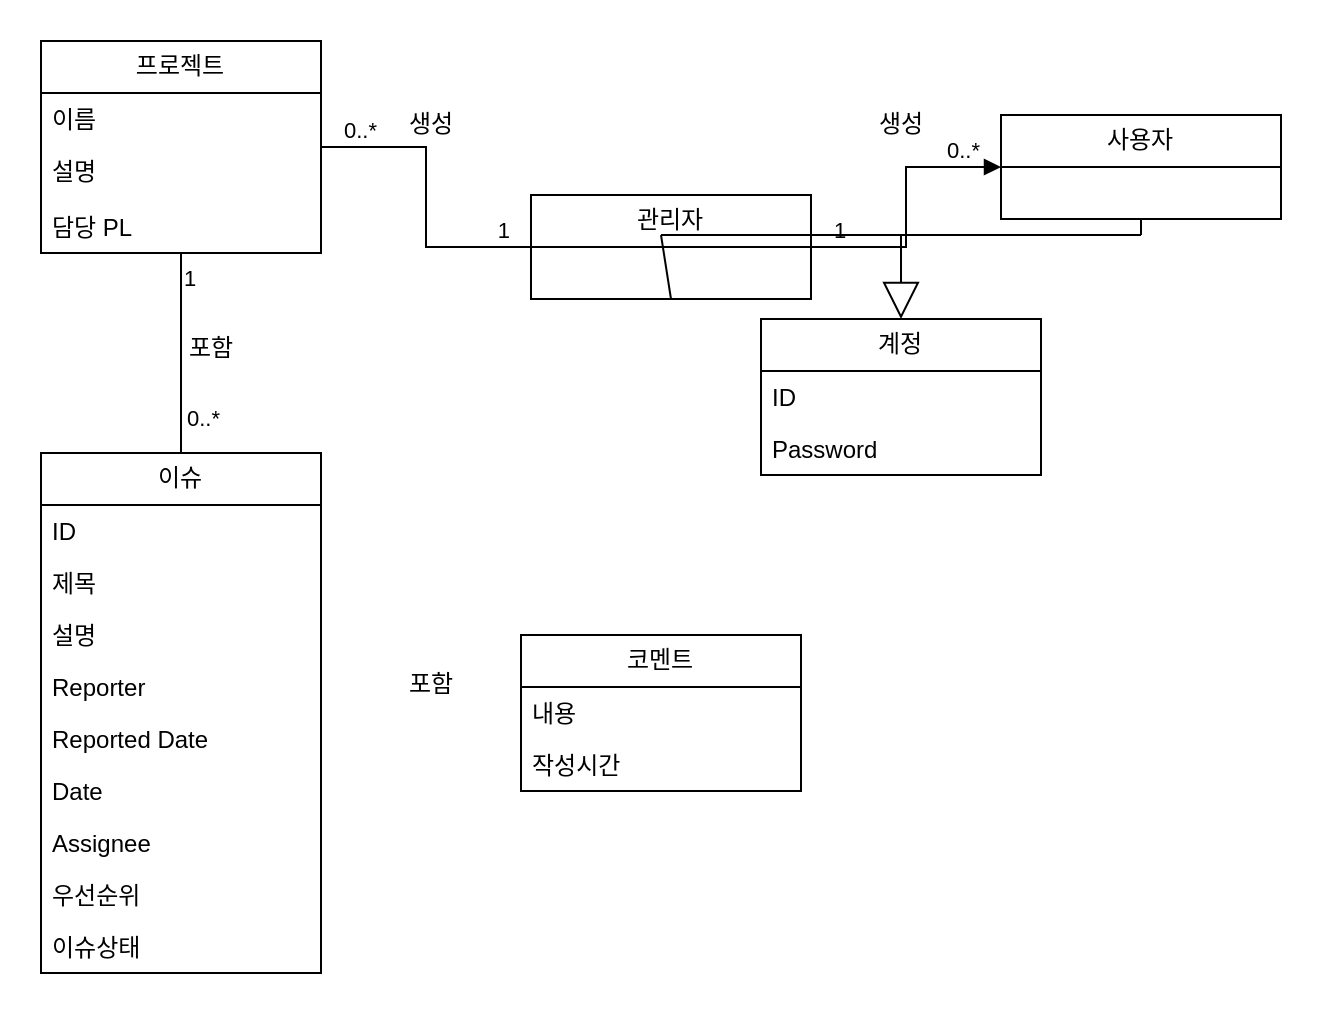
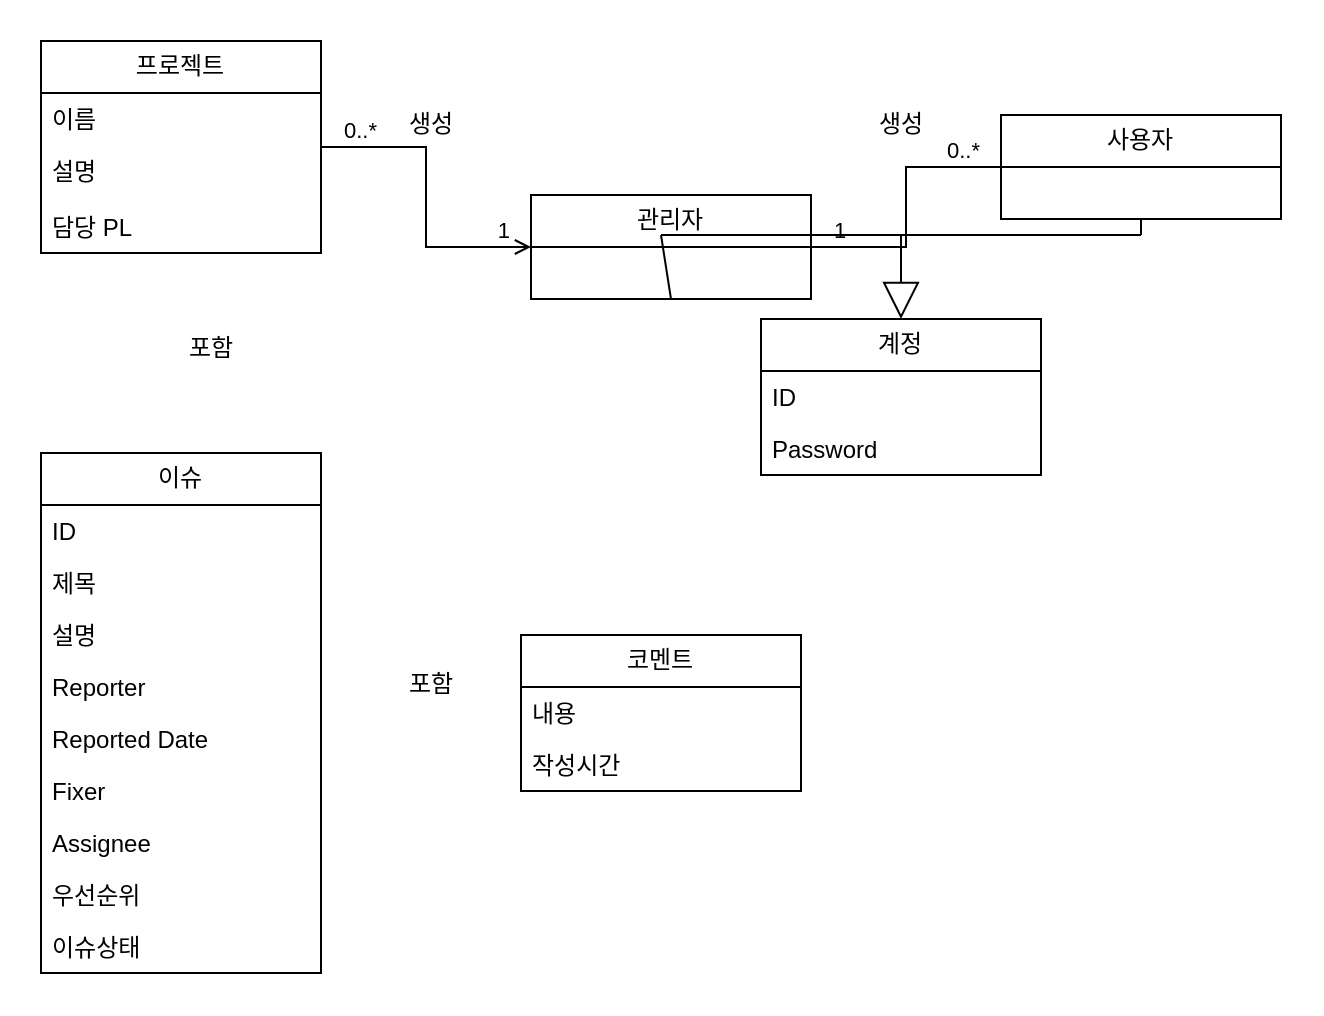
edge "관리자" -> "사용자": arrowhead block -> none
edge "프로젝트" -- "관리자": arrowhead none -> open
edge "프로젝트" -- "이슈": removed, labels "1", "0..*"
node "Date": label "Date" -> "Fixer"
